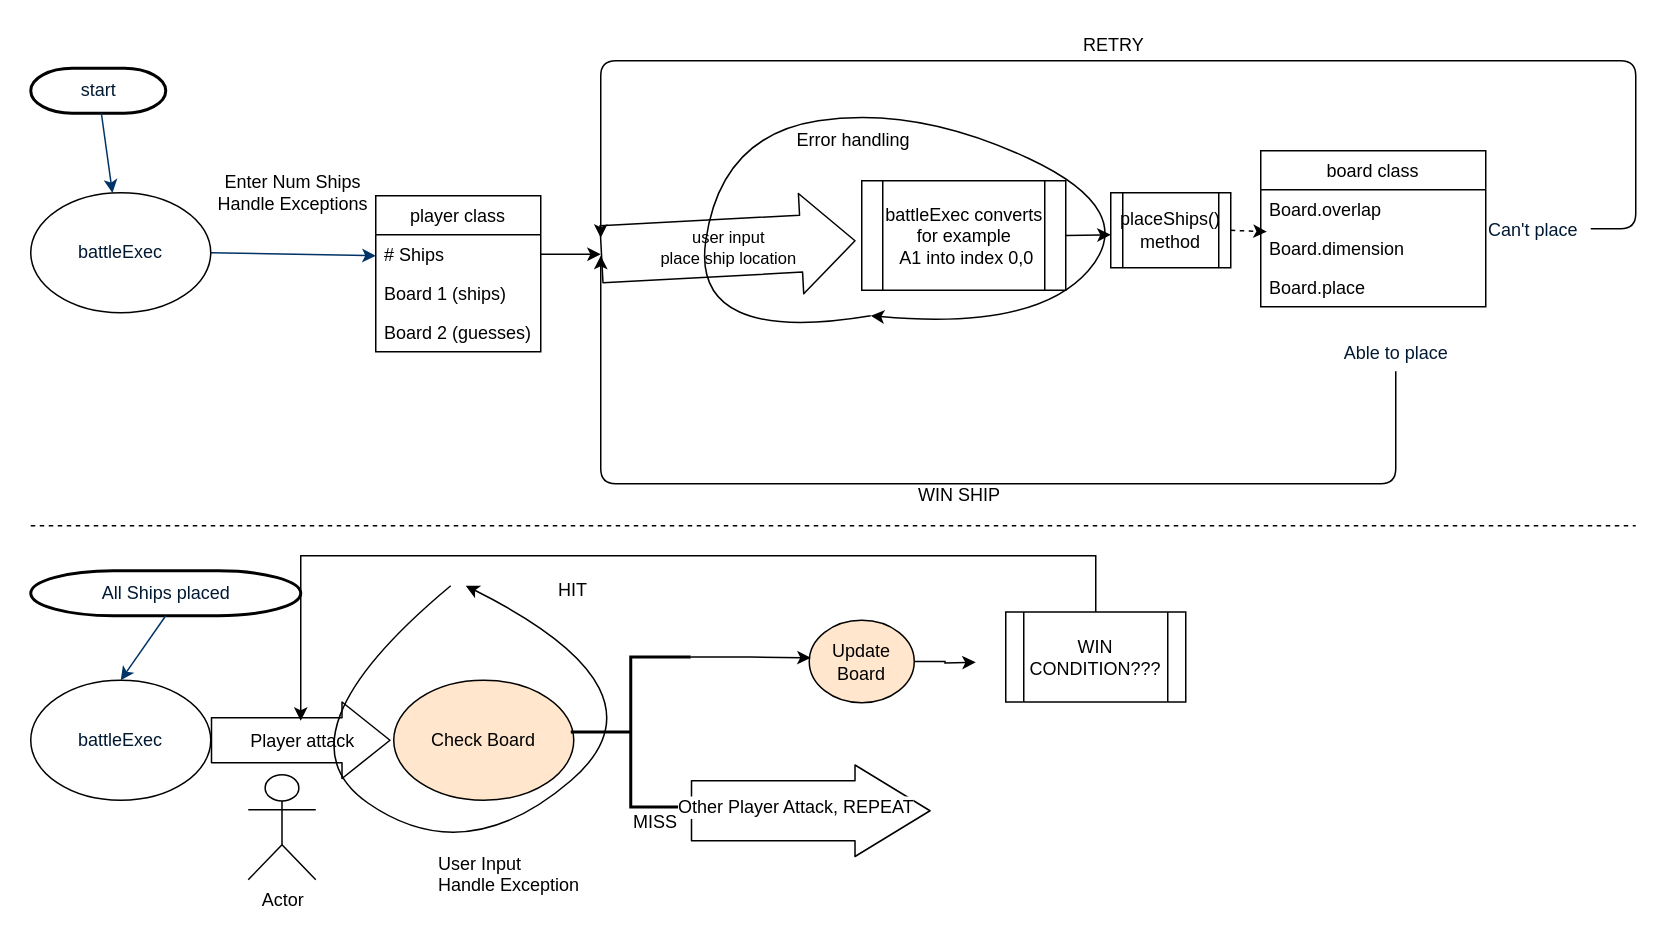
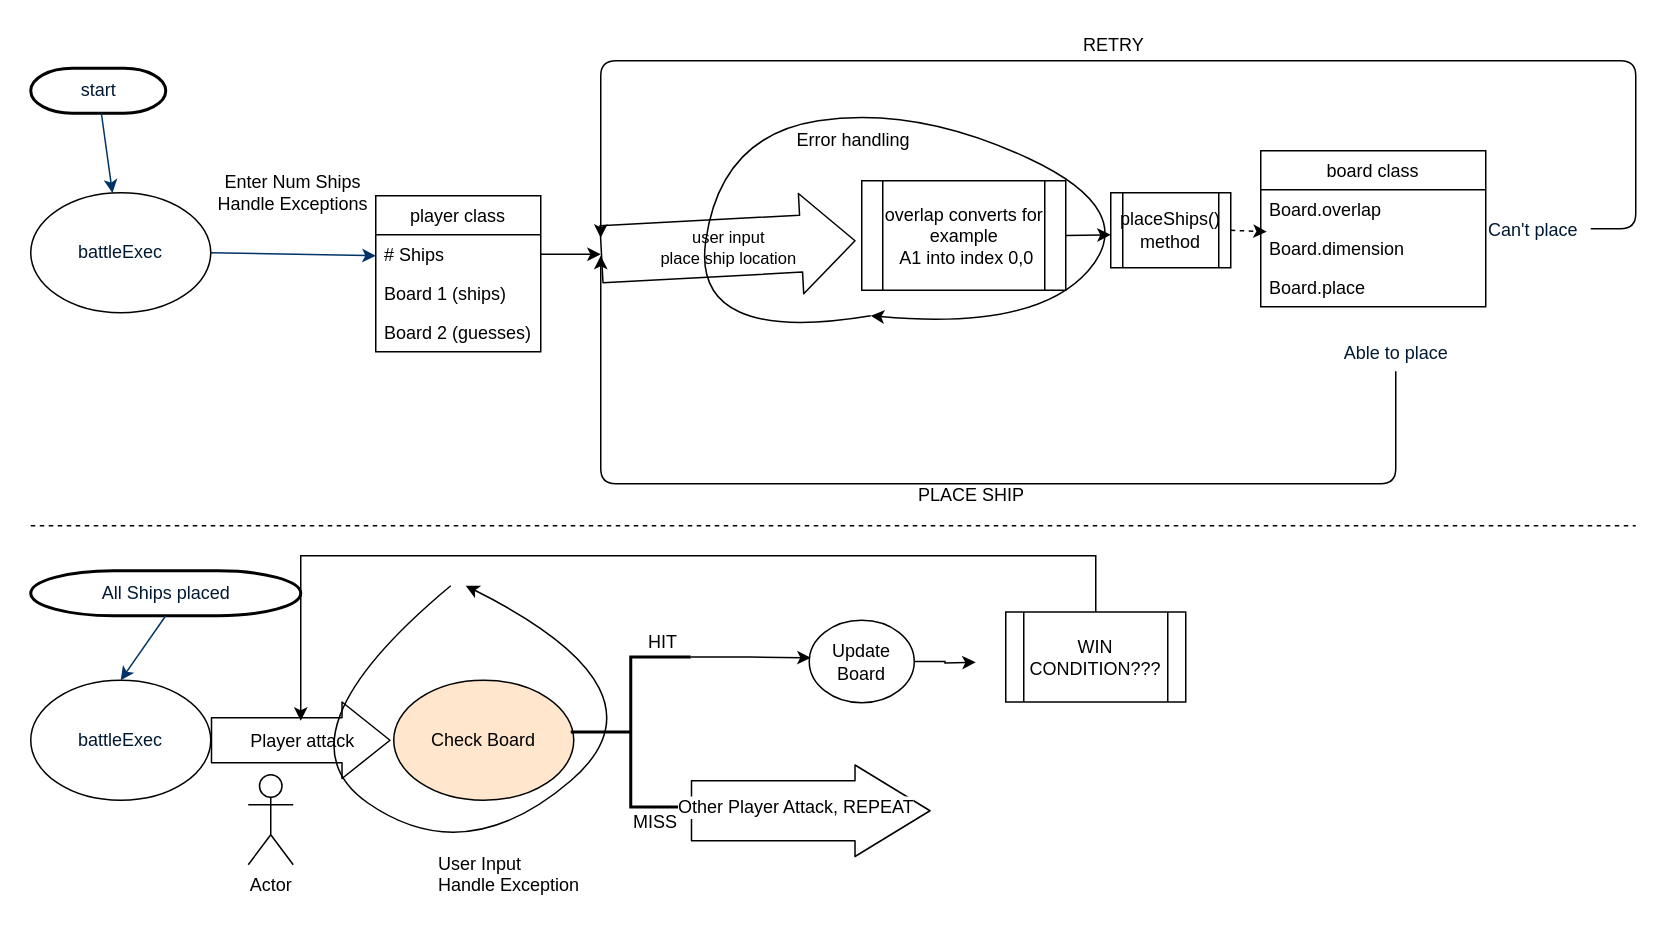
node "battleExec converts for example A1 into index 0,0": label "battleExec converts for example A1 into index 0,0" -> "overlap converts for example A1 into index 0,0"
node "WIN SHIP": label "WIN SHIP" -> "PLACE SHIP"
node "HIT": moved (578, 590) -> (668, 642)
node "Update Board": fillcolor #ffe6cc -> #ffffff
node "Actor": size 68x105 -> 45x90
